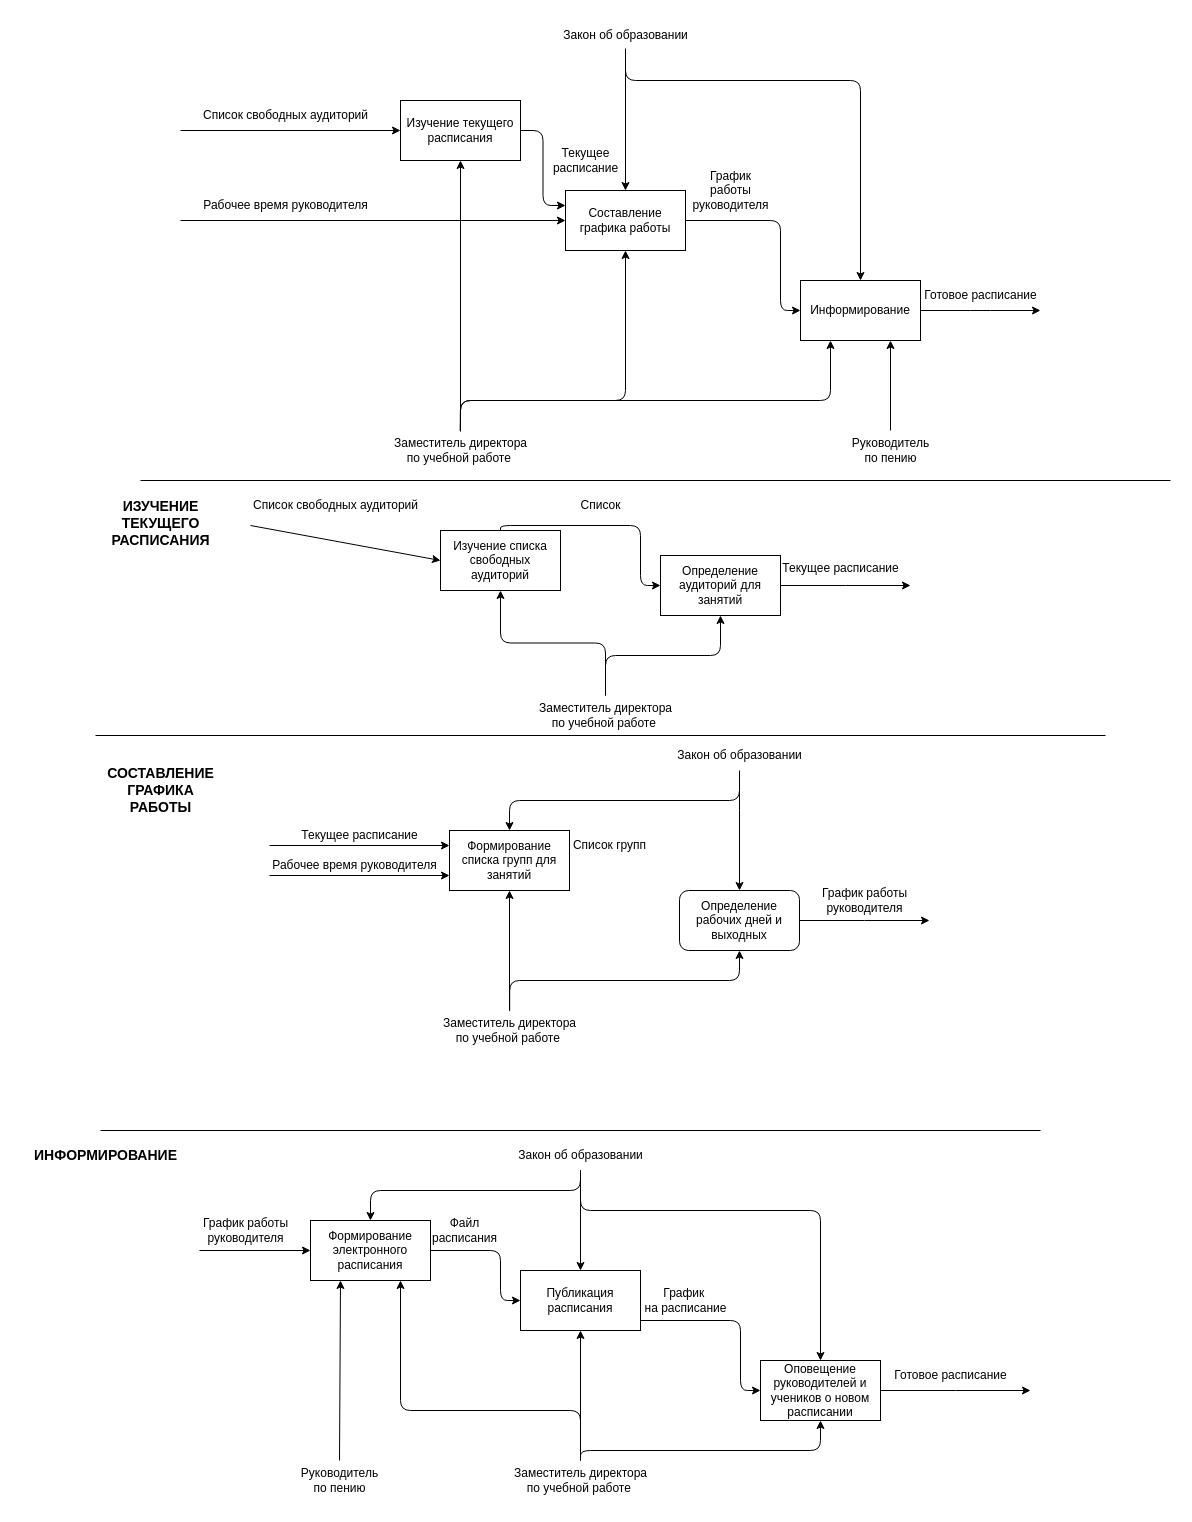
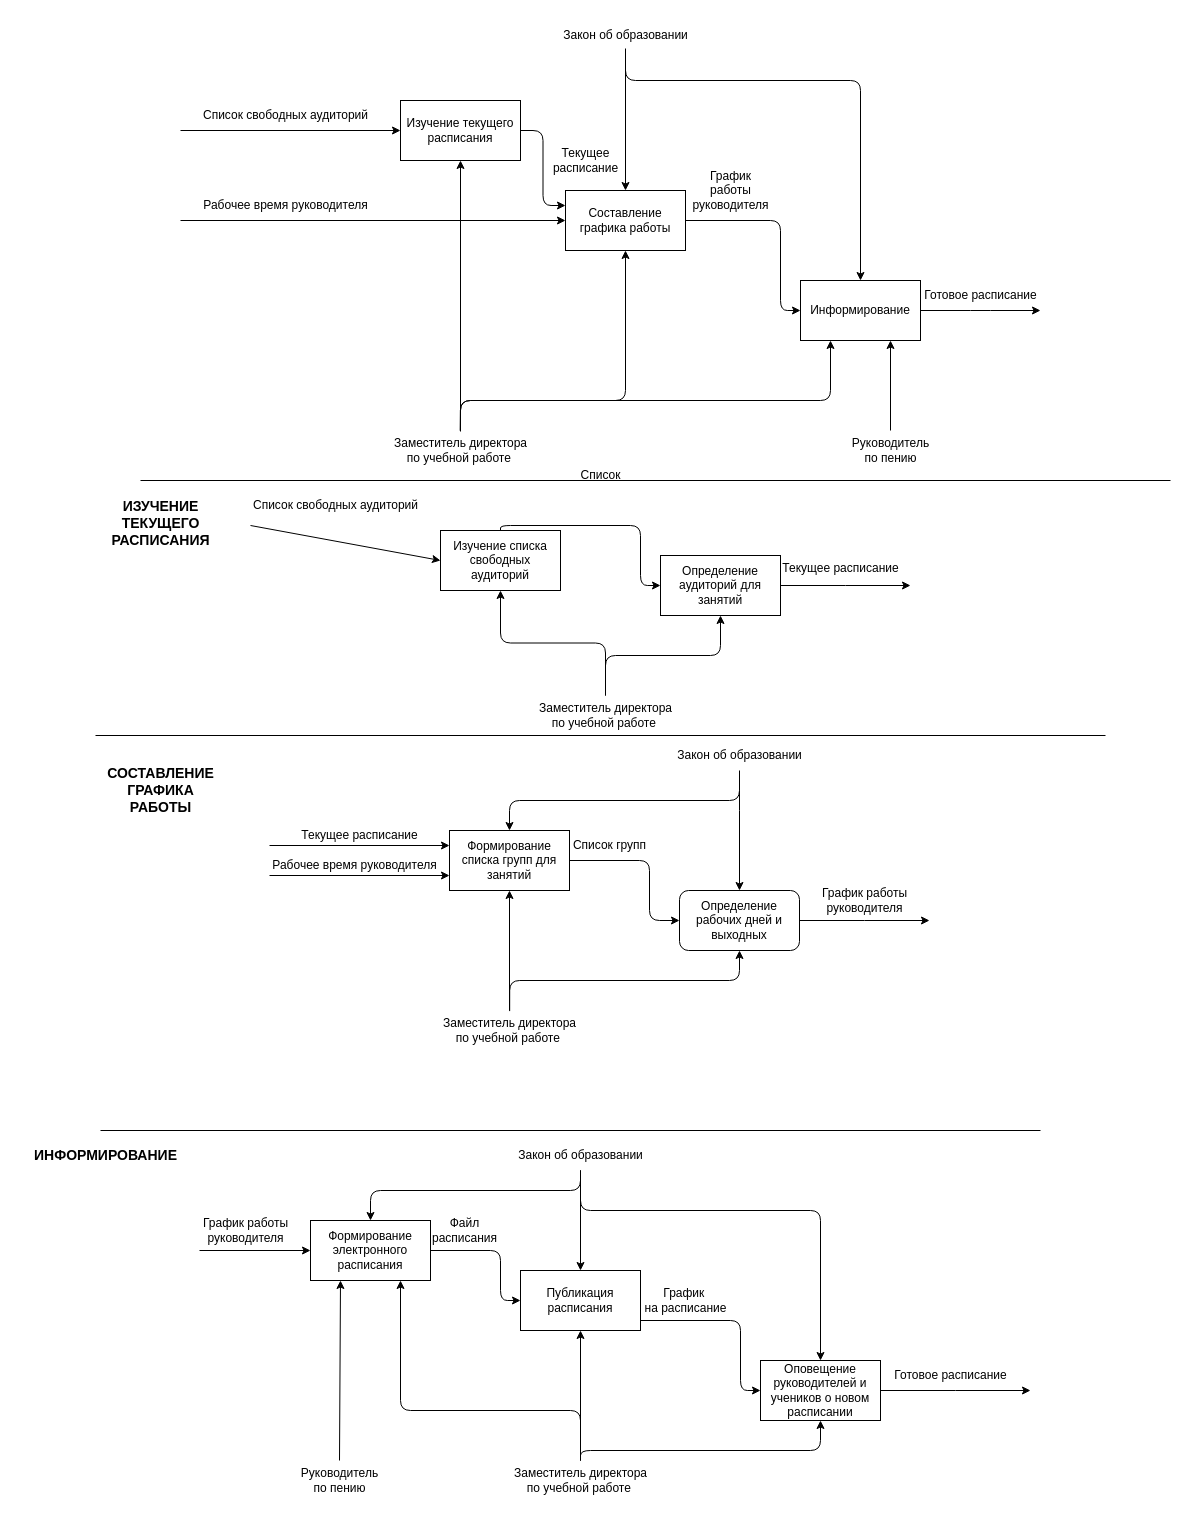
node "Список": moved (601, 506) -> (601, 476)
edge "Формирование списка групп для занятий" -> "Определение рабочих дней и выходных": added
